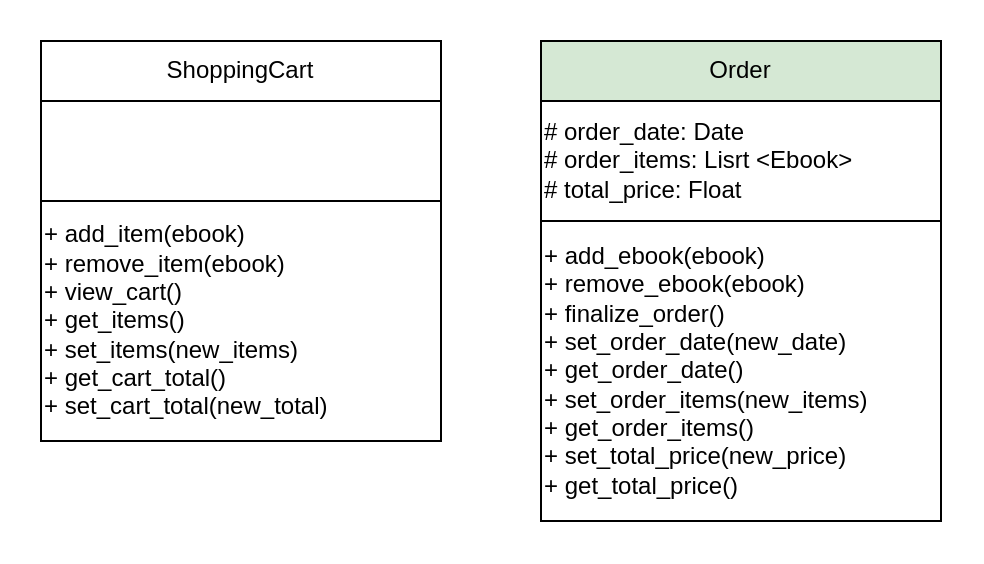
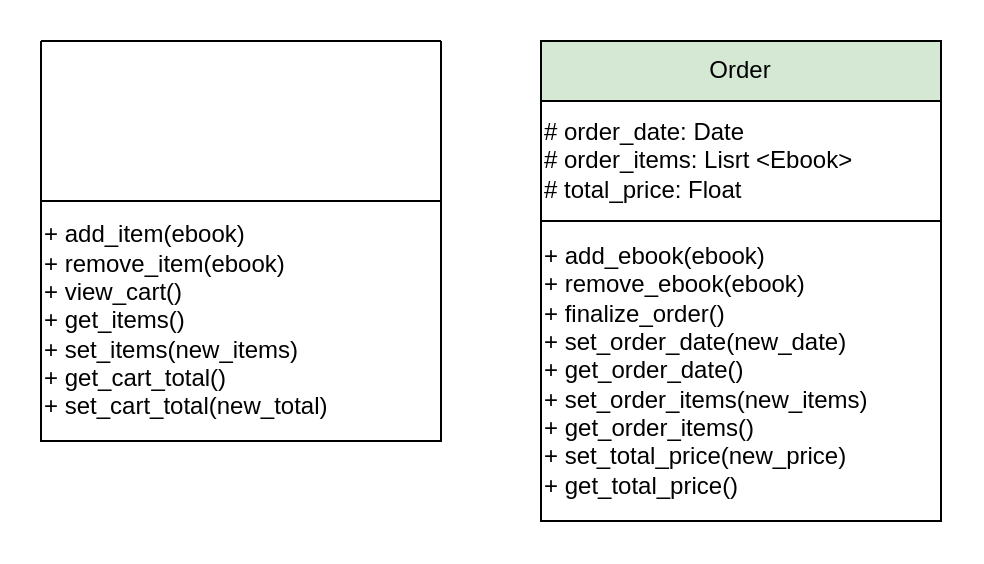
node "ShoppingCart": removed
